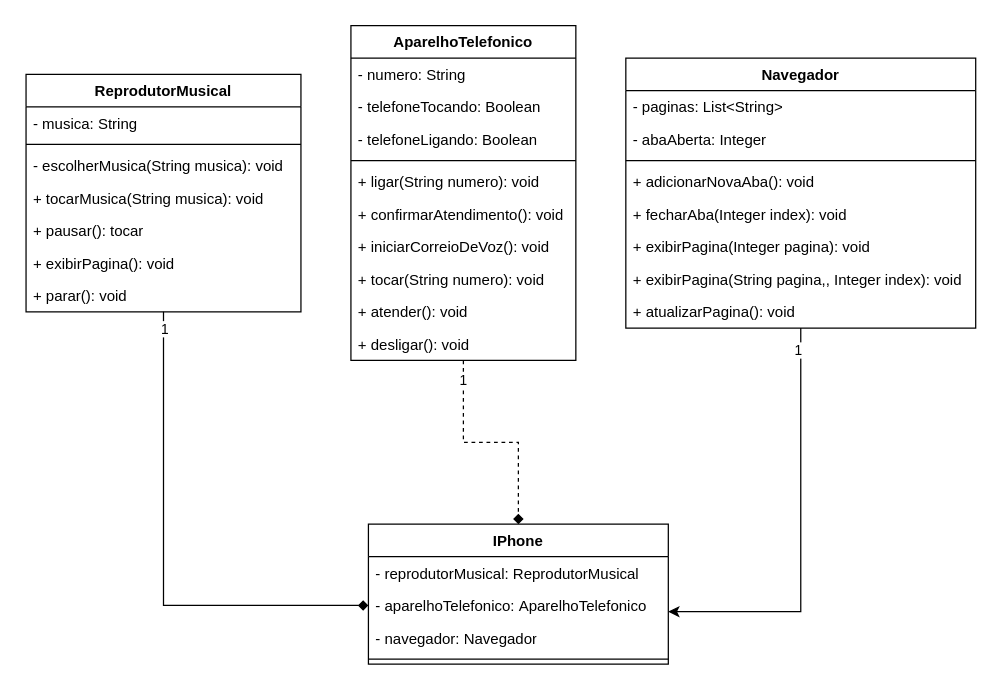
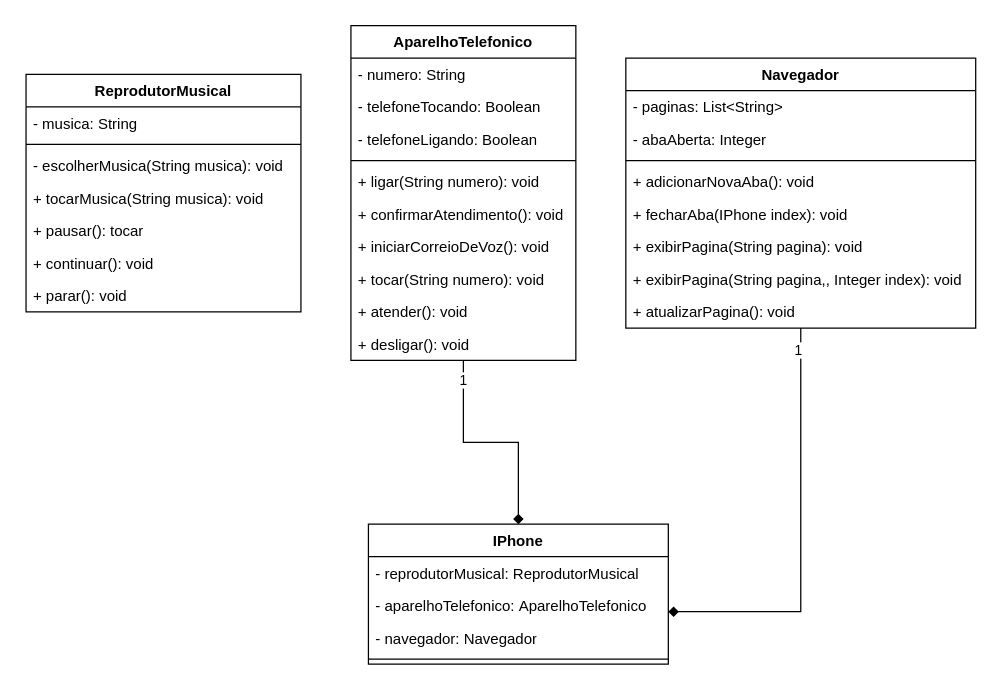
node "+ fecharAba(Integer index): void": label "+ fecharAba(Integer index): void" -> "+ fecharAba(IPhone index): void"
node "+ exibirPagina(Integer pagina): void": label "+ exibirPagina(Integer pagina): void" -> "+ exibirPagina(String pagina): void"
node "+ exibirPagina(): void": label "+ exibirPagina(): void" -> "+ continuar(): void"
edge "AparelhoTelefonico" -> "IPhone": style dashed -> solid
edge "ReprodutorMusical" -> "- aparelhoTelefonico: AparelhoTelefonico": removed, label "1"
edge "Navegador" -> "IPhone": arrowhead classic -> diamond
